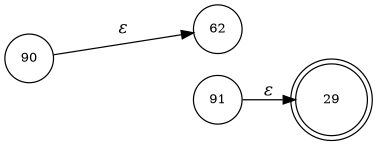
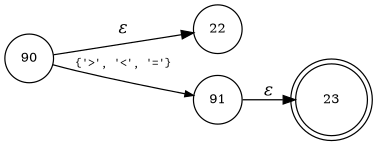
node "62": label "62" -> "22"
edge "90" -> "91": added, label "{'>', '<', '='}"
node "29": label "29" -> "23"
